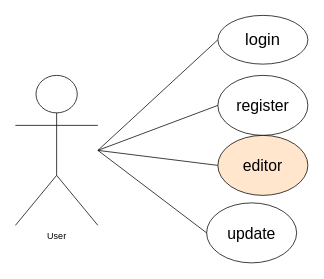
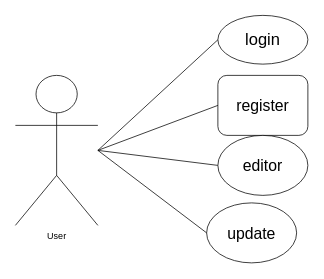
node "register": shape ellipse -> rounded rectangle
node "editor": fillcolor #ffe6cc -> #ffffff
